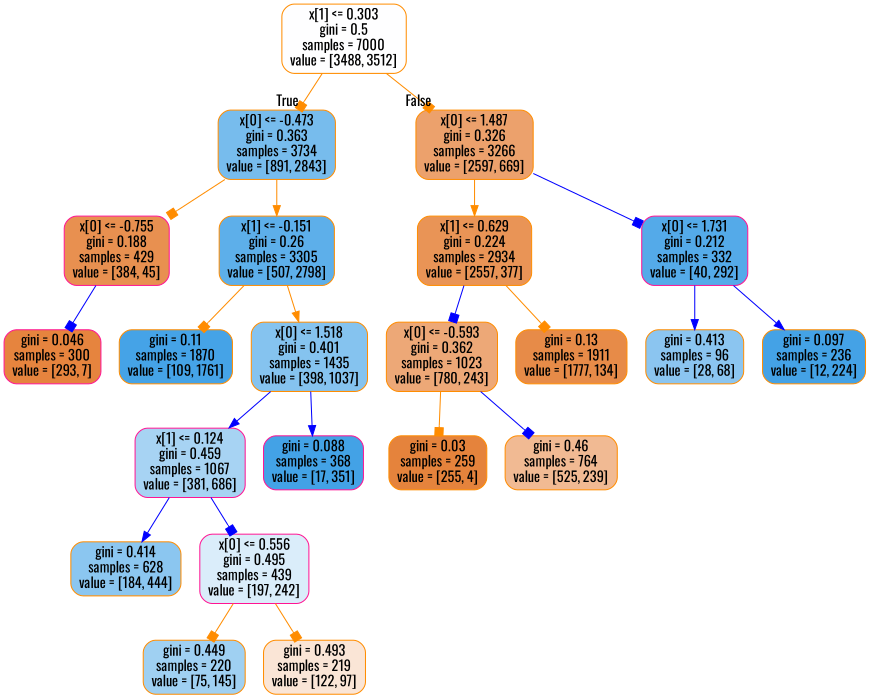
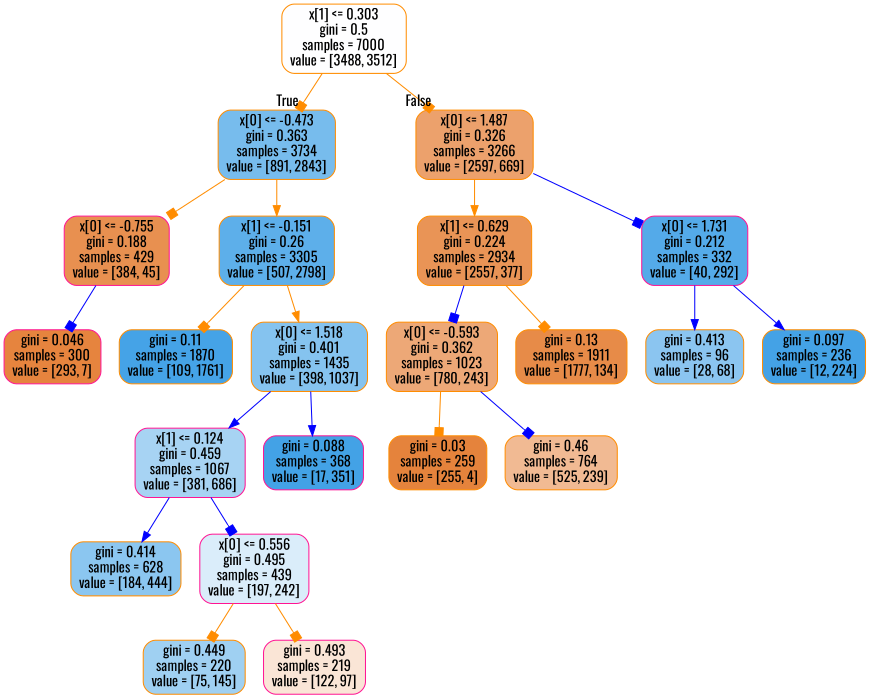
node "gini = 0.493 samples = 219 value = [122, 97]": color darkorange -> deeppink
